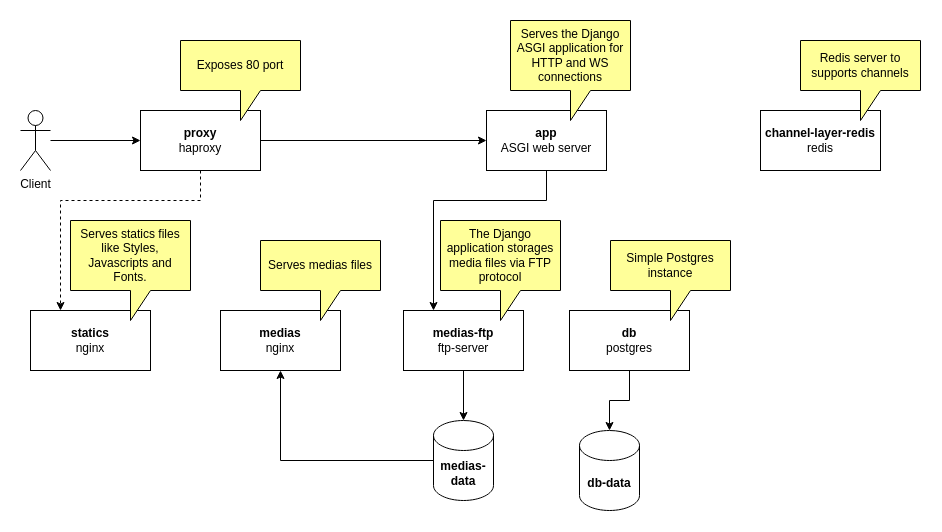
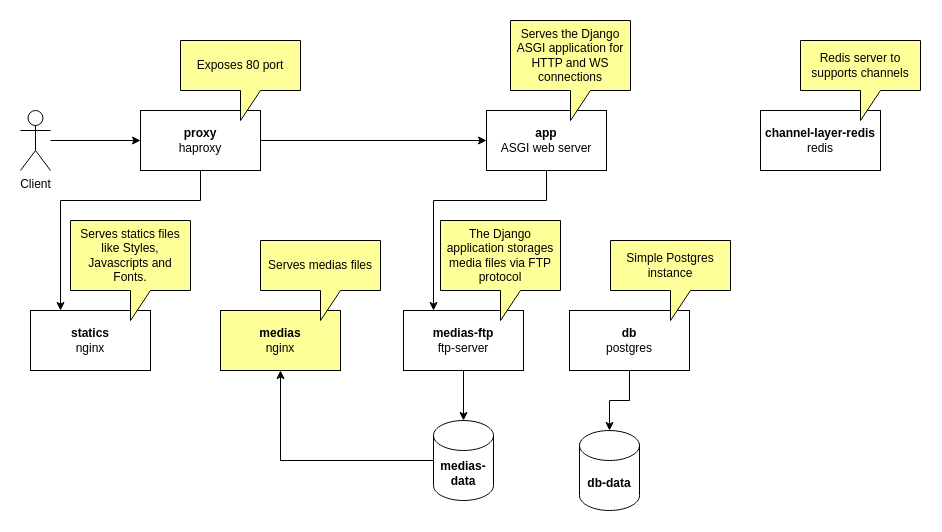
edge "proxy haproxy" -> "statics nginx": style dashed -> solid
node "medias nginx": fillcolor #ffffff -> #ffff99
